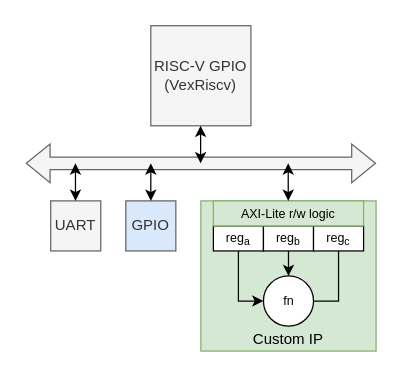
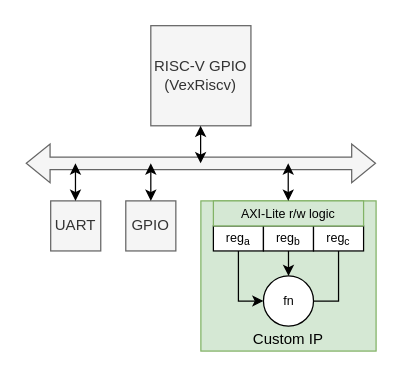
node "GPIO": fillcolor #dae8fc -> #f5f5f5
